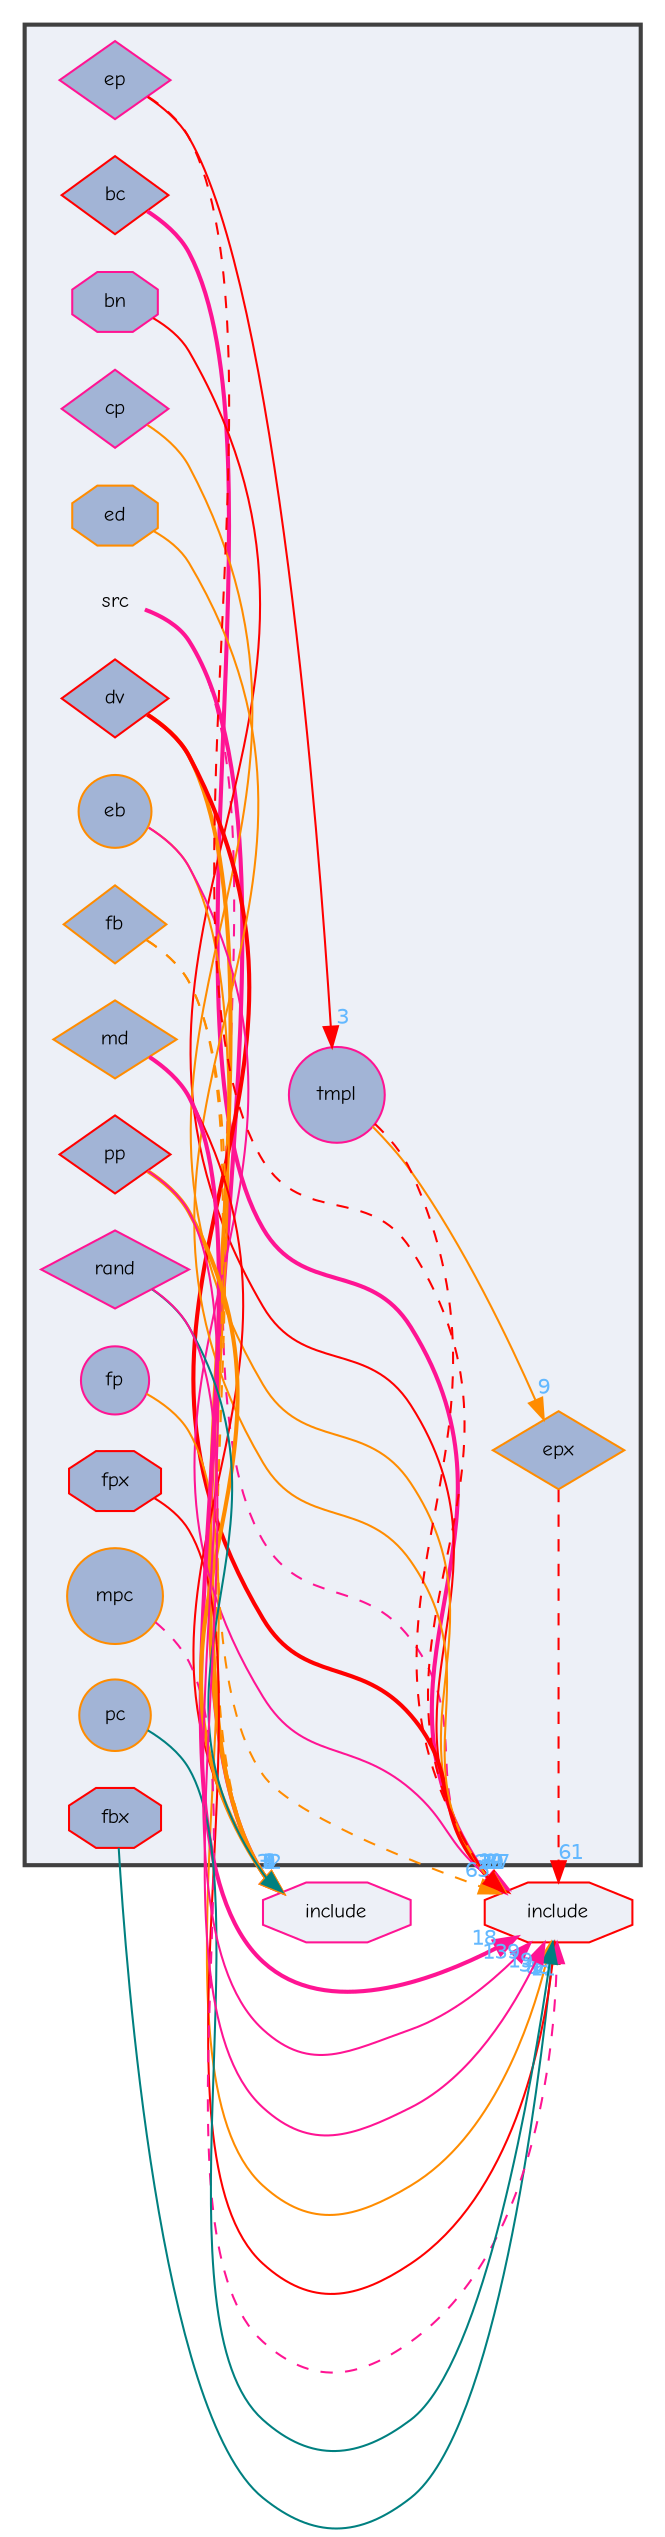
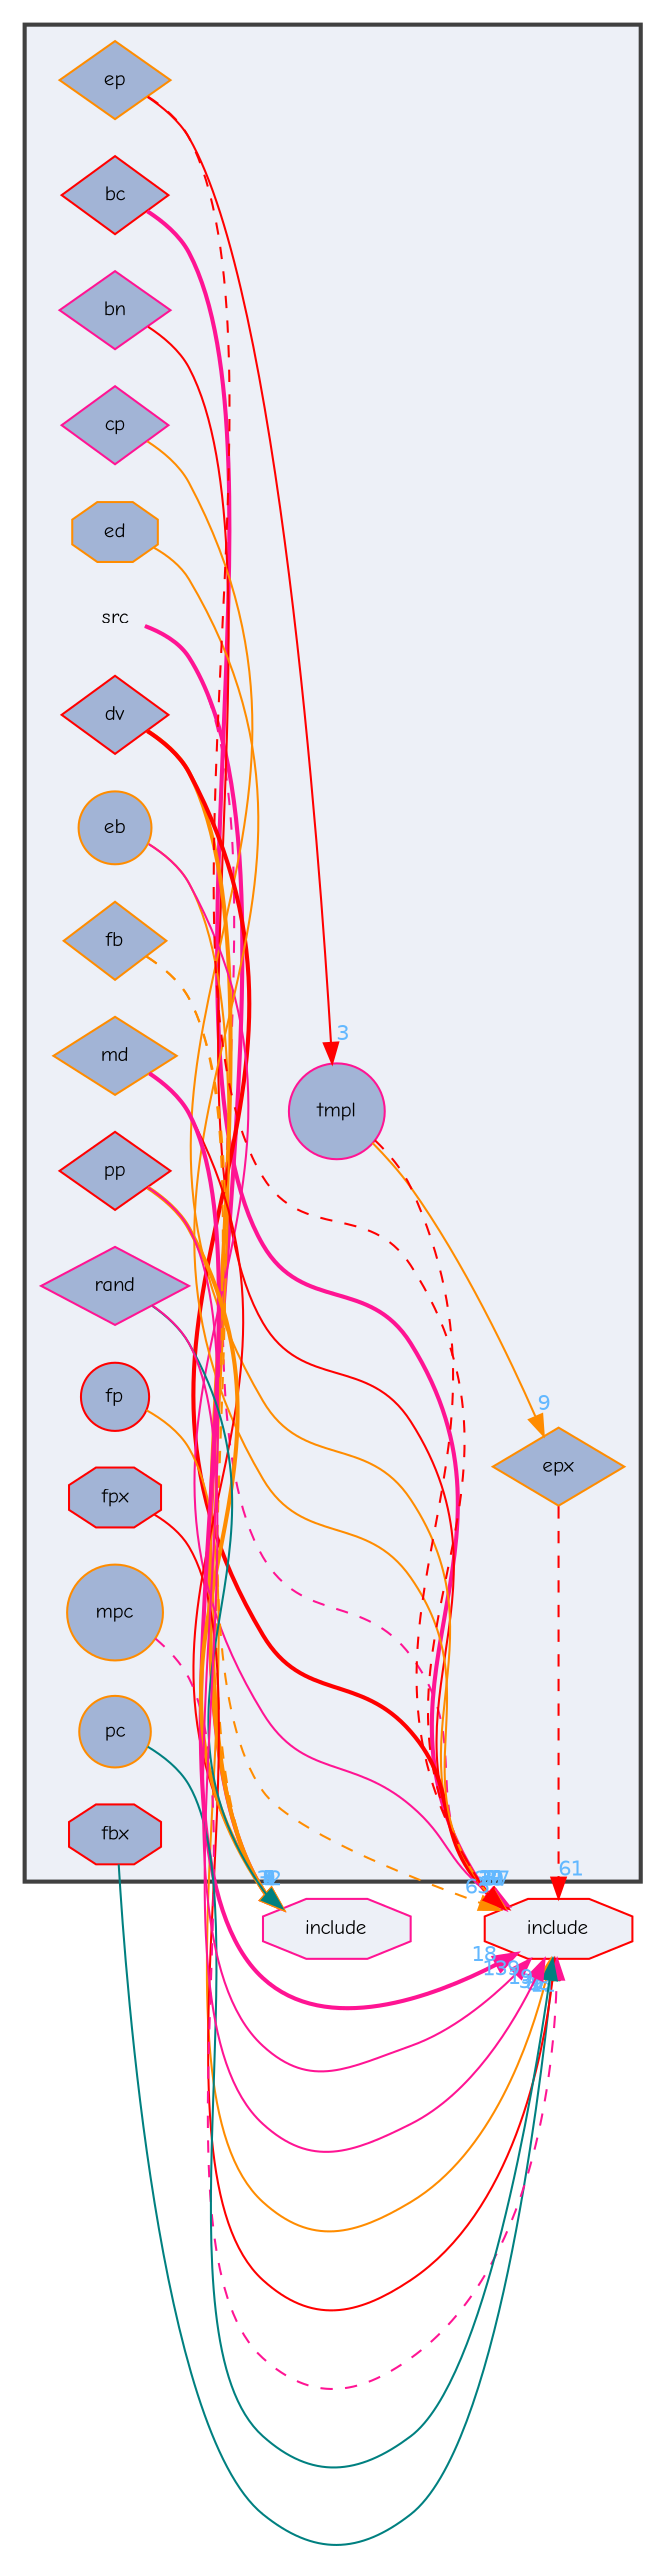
node "ep": color deeppink -> darkorange
node "bn": shape octagon -> diamond
node "fp": color deeppink -> red
